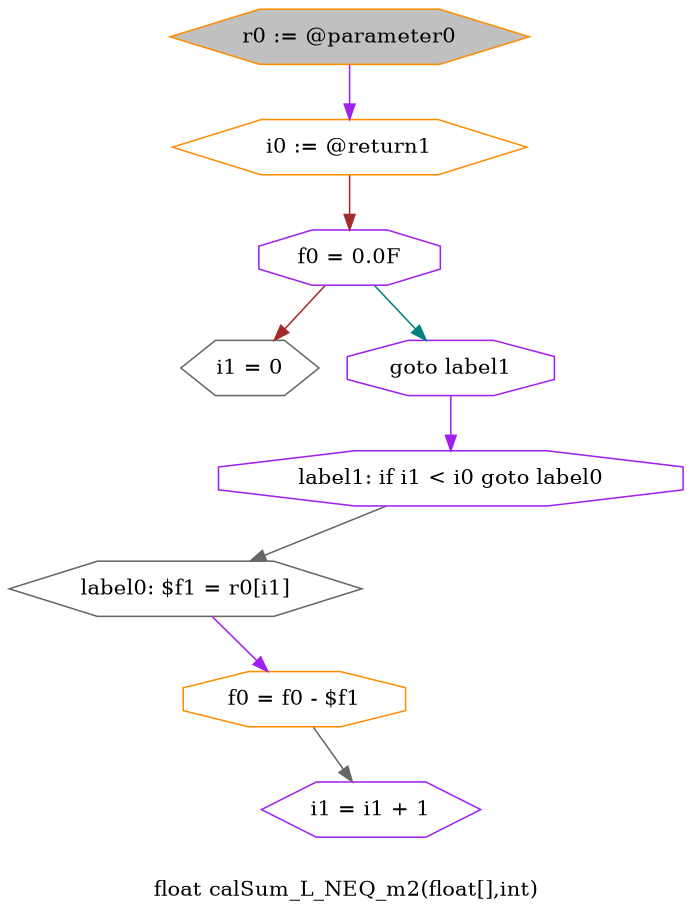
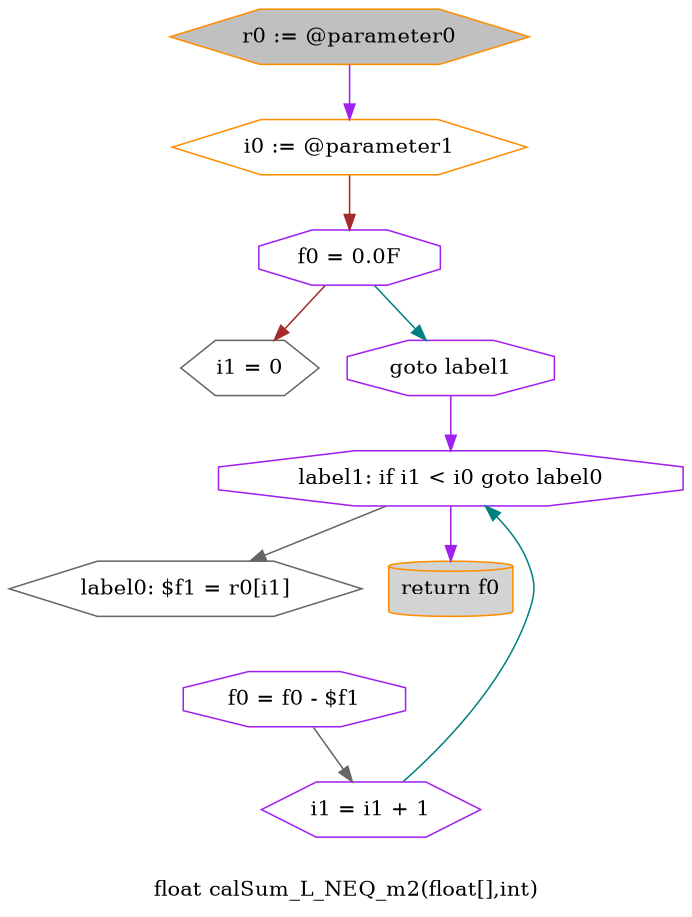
node "i0 := @return1": label "i0 := @return1" -> "i0 := @parameter1"
node "return f0": added
edge "label0: $f1 = r0[i1]" -> "f0 = f0 - $f1": removed
edge "i1 = i1 + 1" -> "label1: if i1 < i0 goto label0": added
node "f0 = f0 - $f1": color darkorange -> purple
